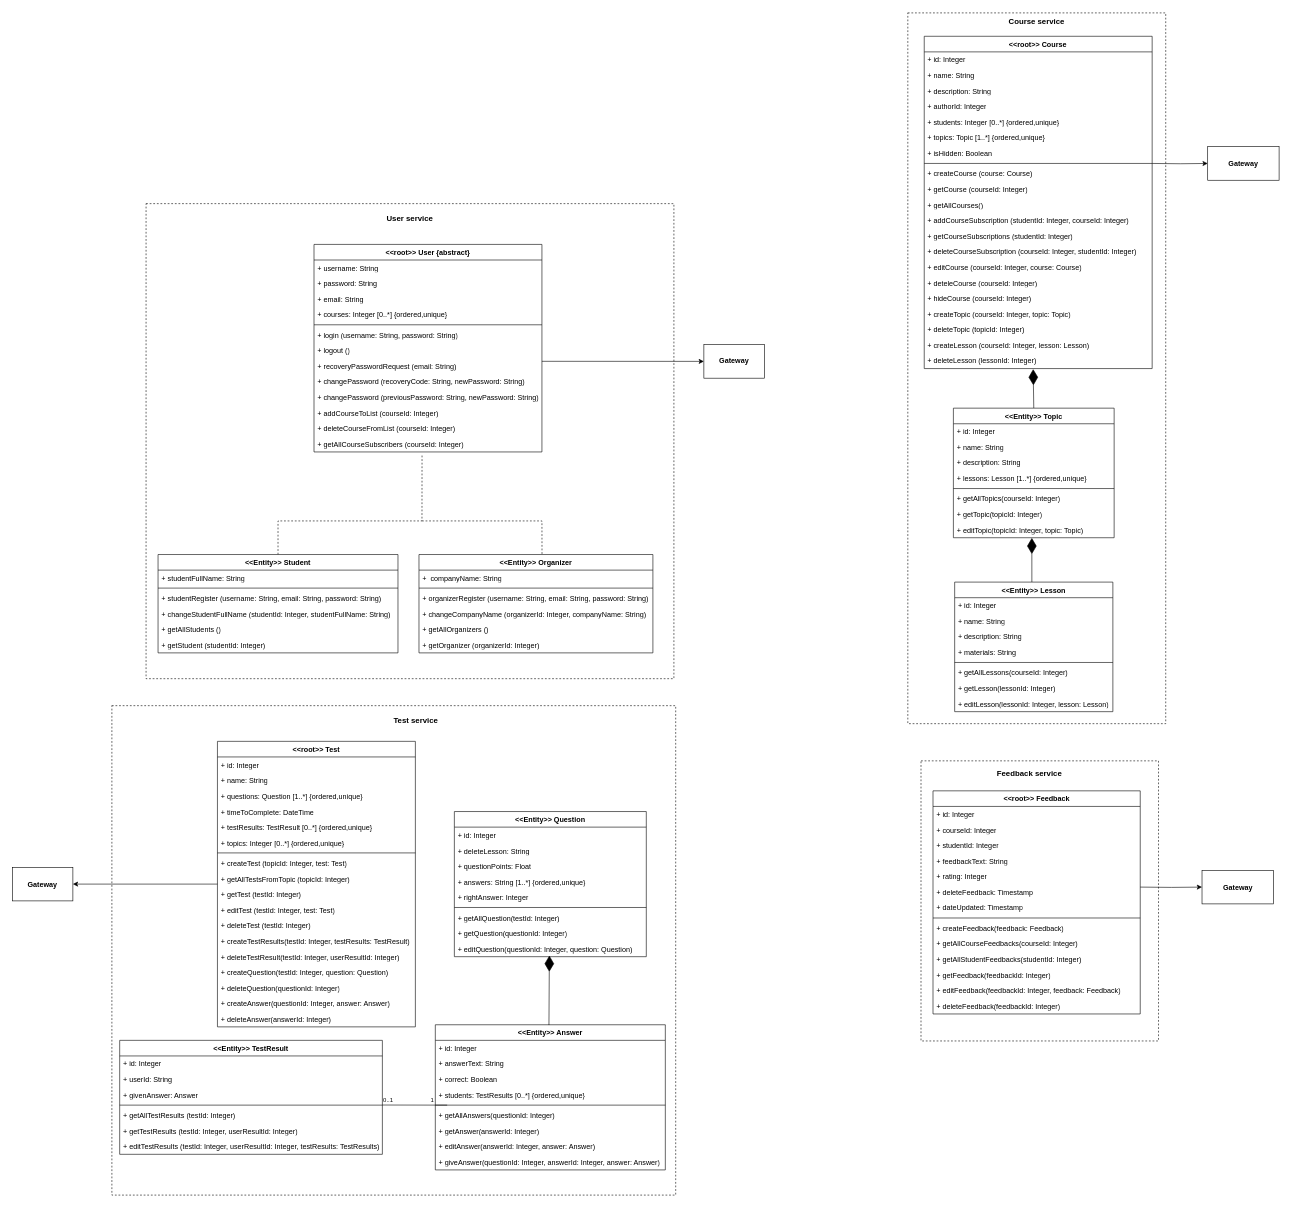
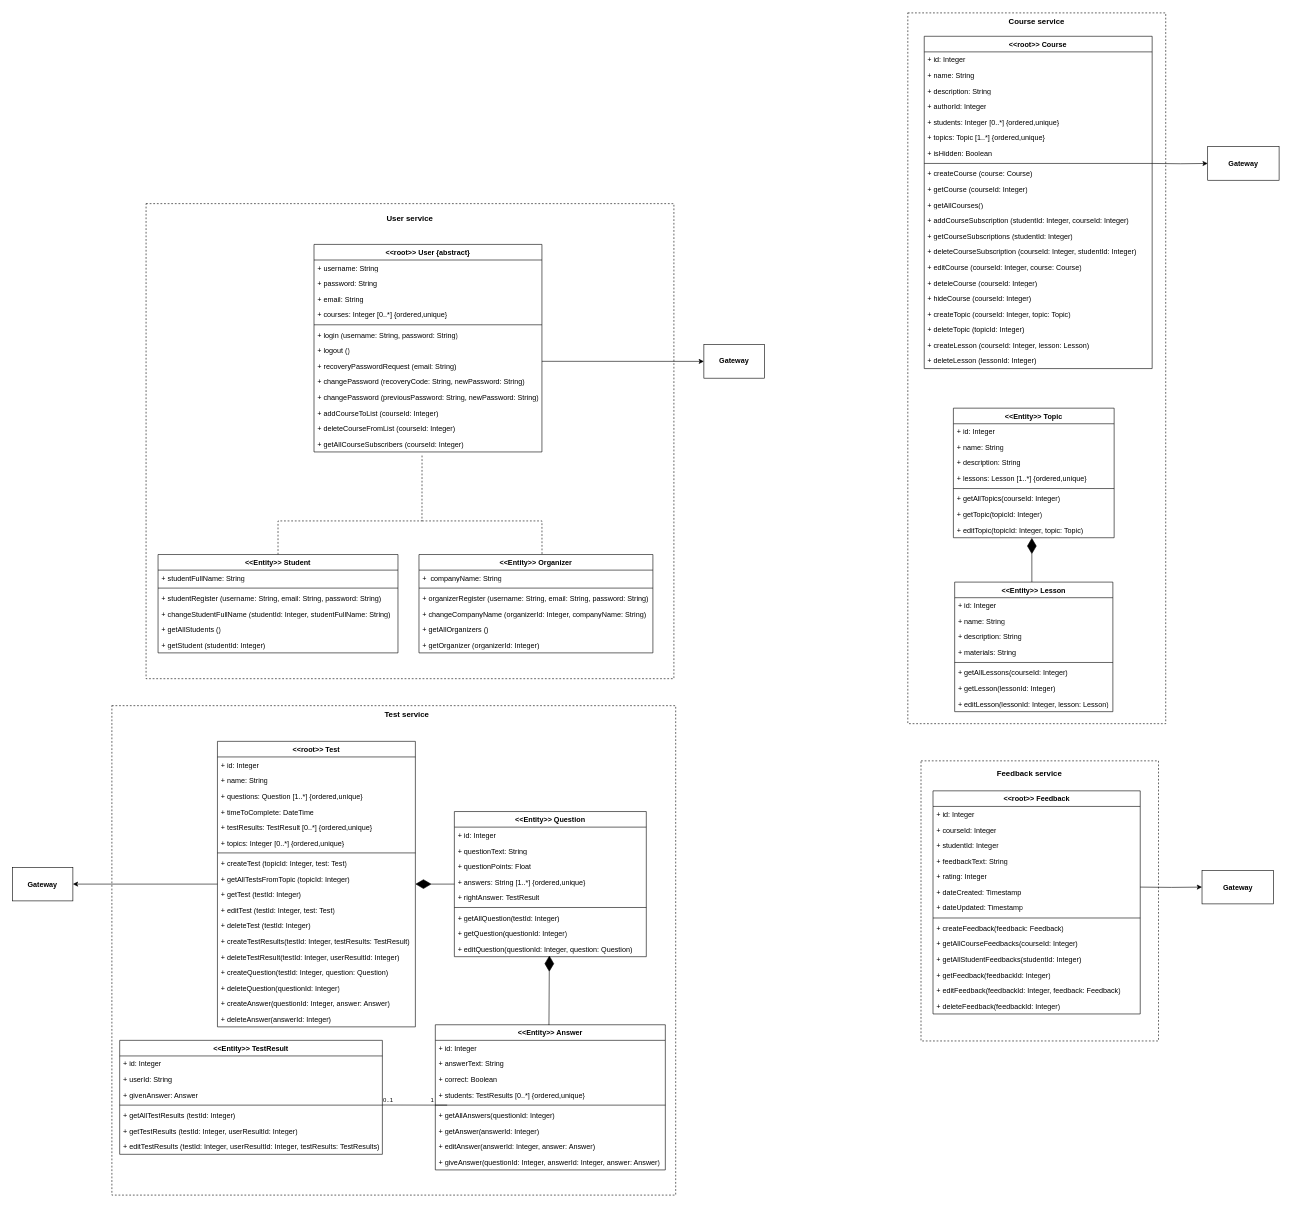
edge "<<Entity>> Topic" -> "+ deleteLesson (lessonId: Integer)": removed
node "Test service": moved (416, 721) -> (407, 715)
node "+ deleteLesson: String": label "+ deleteLesson: String" -> "+ questionText: String"
edge "+ answers: String [1..*] {ordered,unique}" -> "<<root>> Test": added
node "+ deleteFeedback: Timestamp": label "+ deleteFeedback: Timestamp" -> "+ dateCreated: Timestamp"
node "+ rightAnswer: Integer": label "+ rightAnswer: Integer" -> "+ rightAnswer: TestResult"
